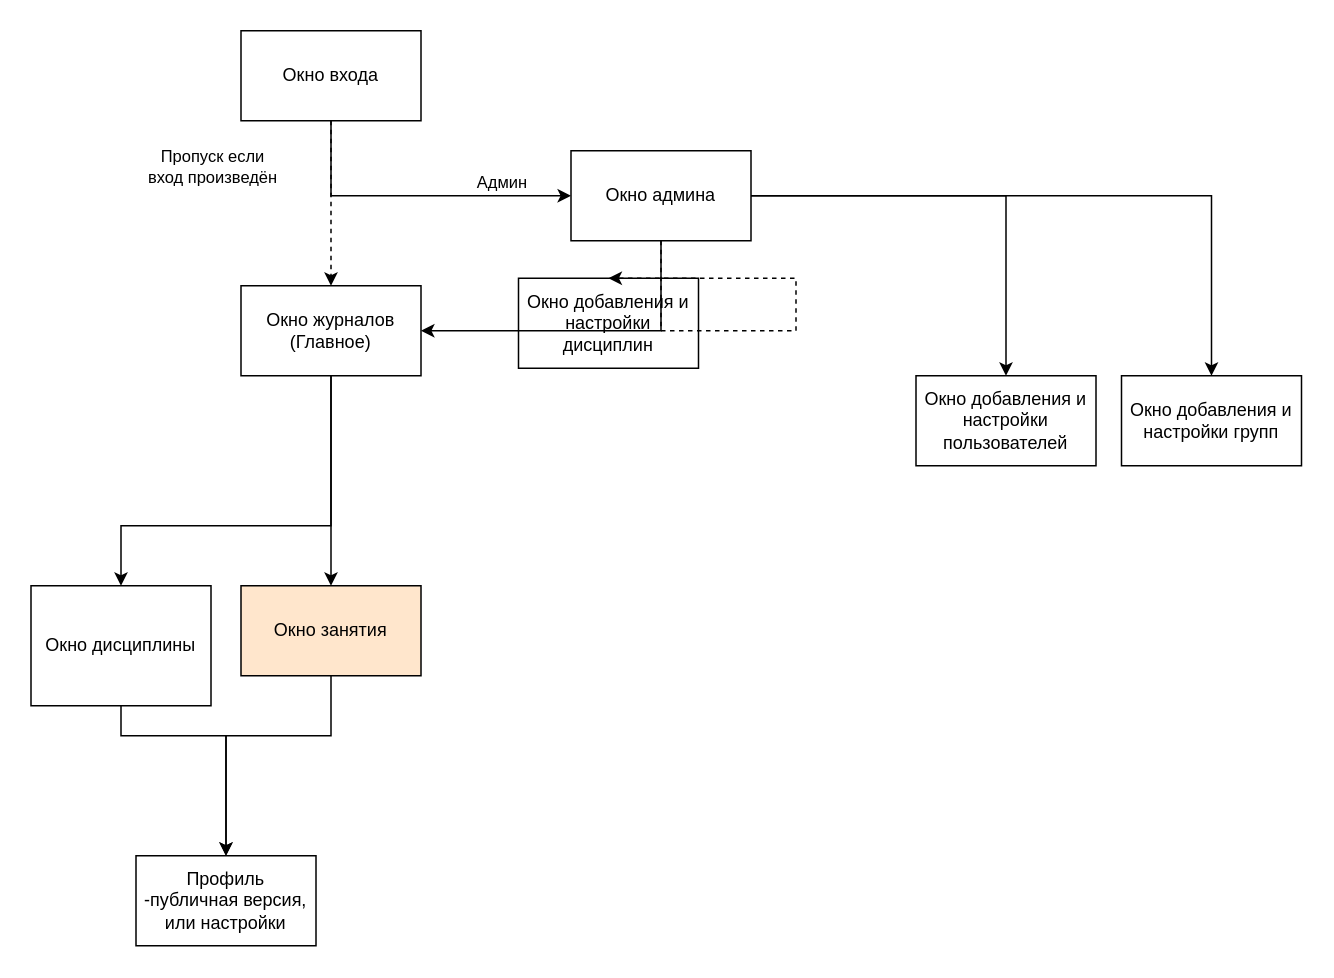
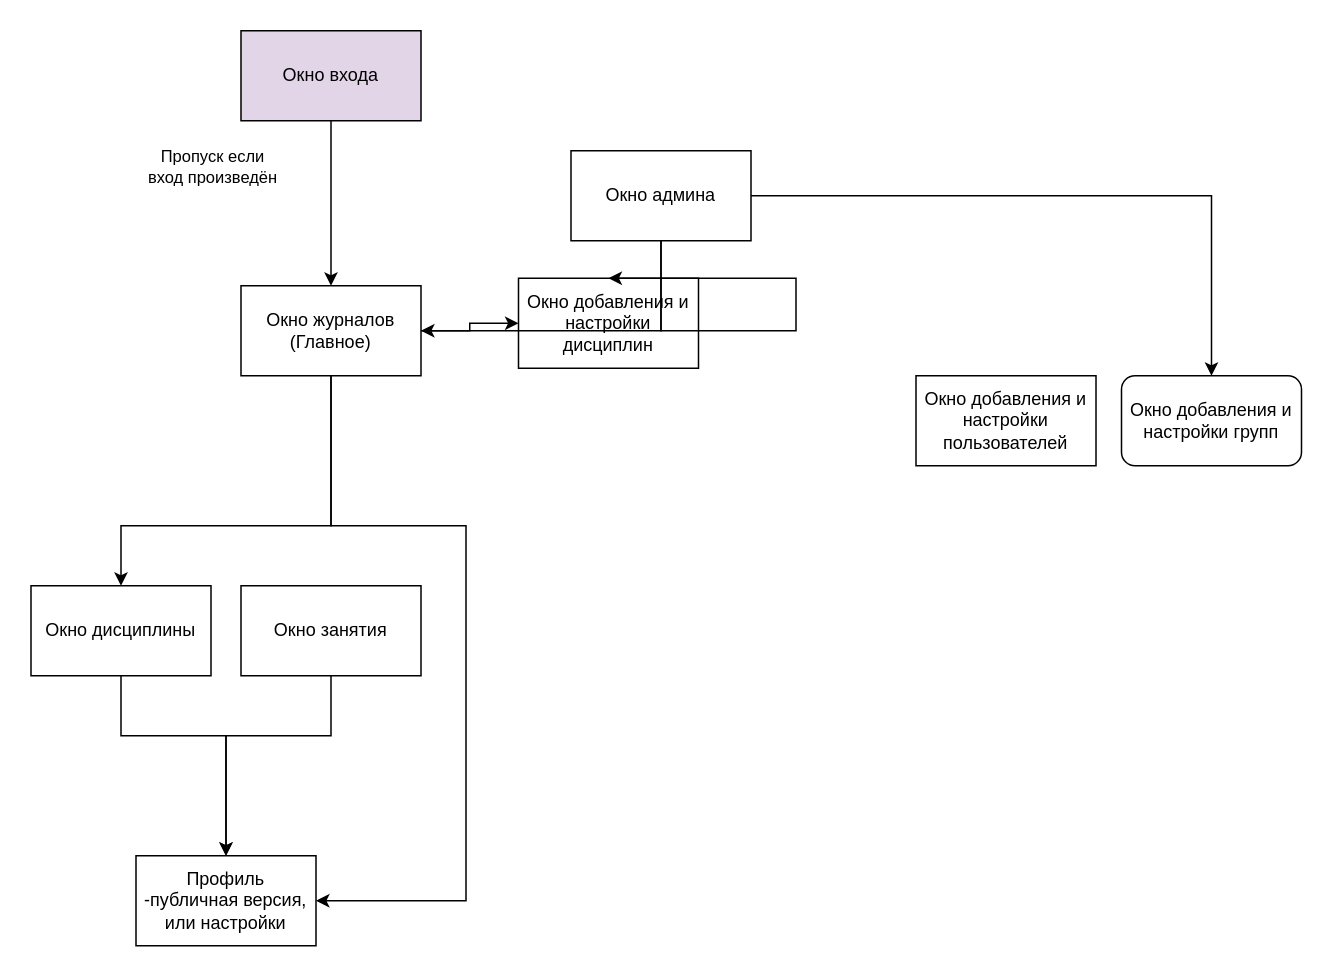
node "Окно входа": fillcolor #ffffff -> #e1d5e7
edge "Окно входа" -> "Окно админа": removed, label "Админ"
edge "Окно входа" -> "Окно журналов (Главное)": style dashed -> solid
edge "Окно админа" -> "Окно добавления и настройки пользователей": removed
edge "Окно админа" -> "Окно добавления и настройки дисциплин": style dashed -> solid
node "Окно добавления и настройки групп": shape rectangle -> rounded rectangle
edge "Окно журналов (Главное)" -> "Окно занятия": now "Окно журналов (Главное)" -> "Окно добавления и настройки дисциплин"
node "Окно занятия": fillcolor #ffe6cc -> #ffffff
node "Окно дисциплины": size 180x120 -> 180x90
edge "Окно журналов (Главное)" -> "Профиль -публичная версия, или настройки": added
